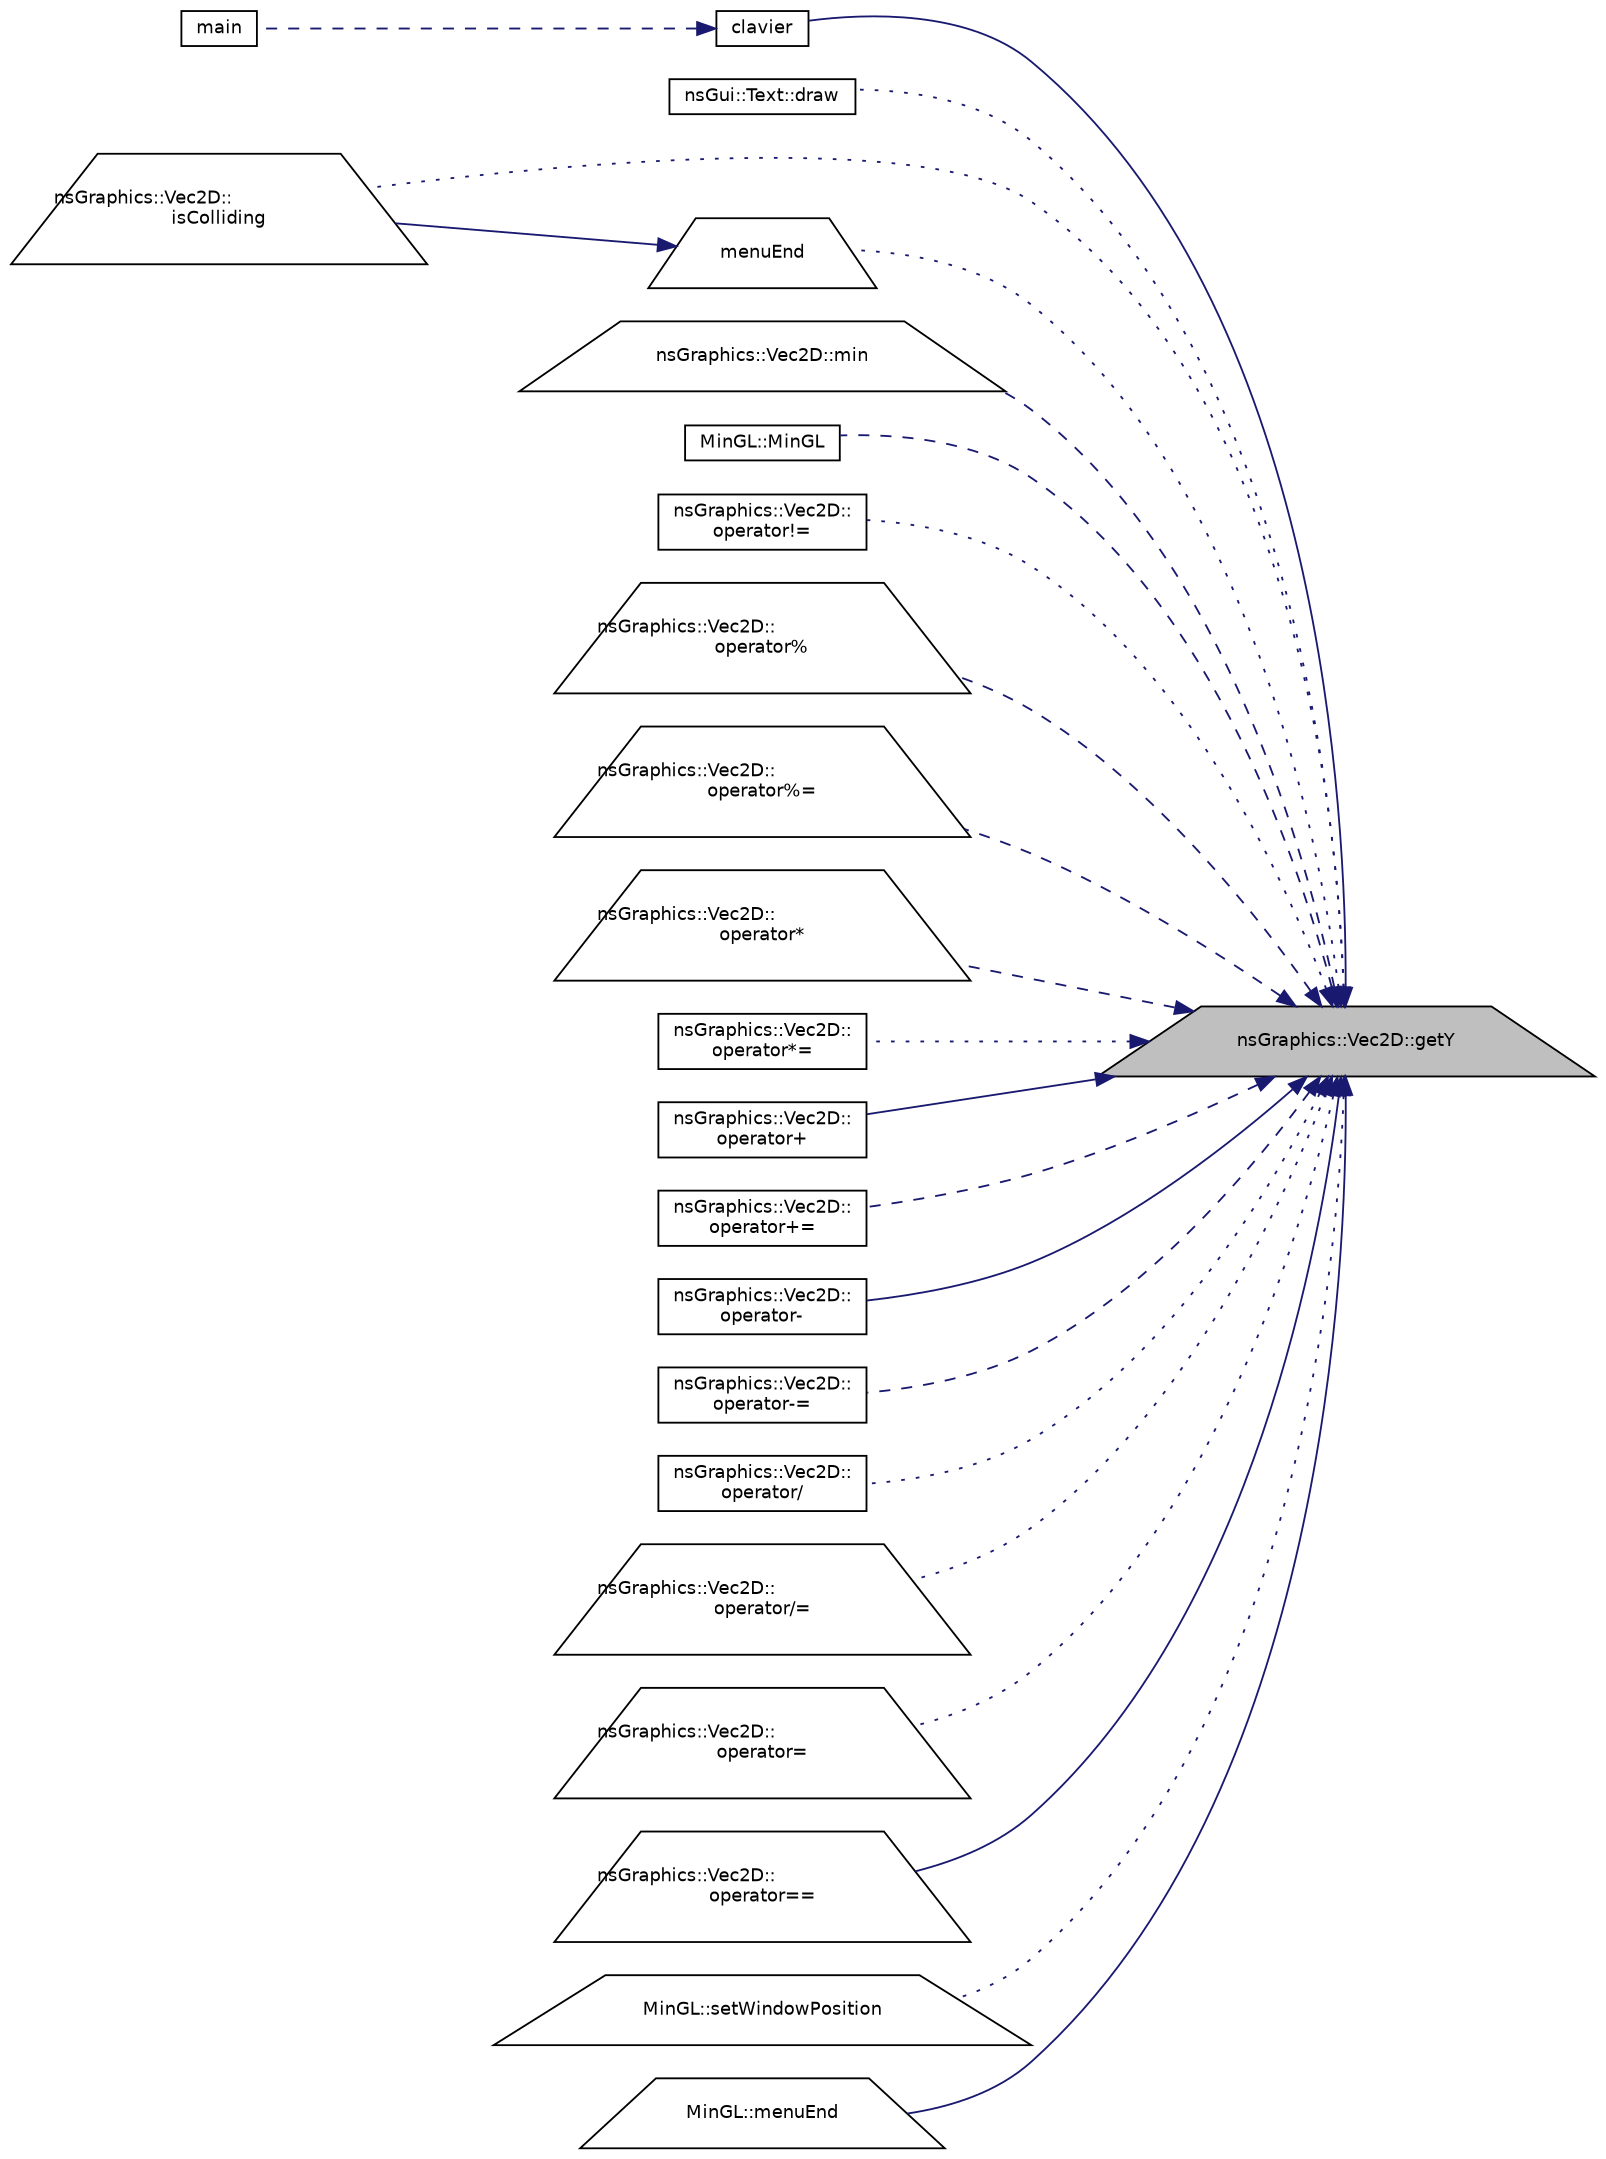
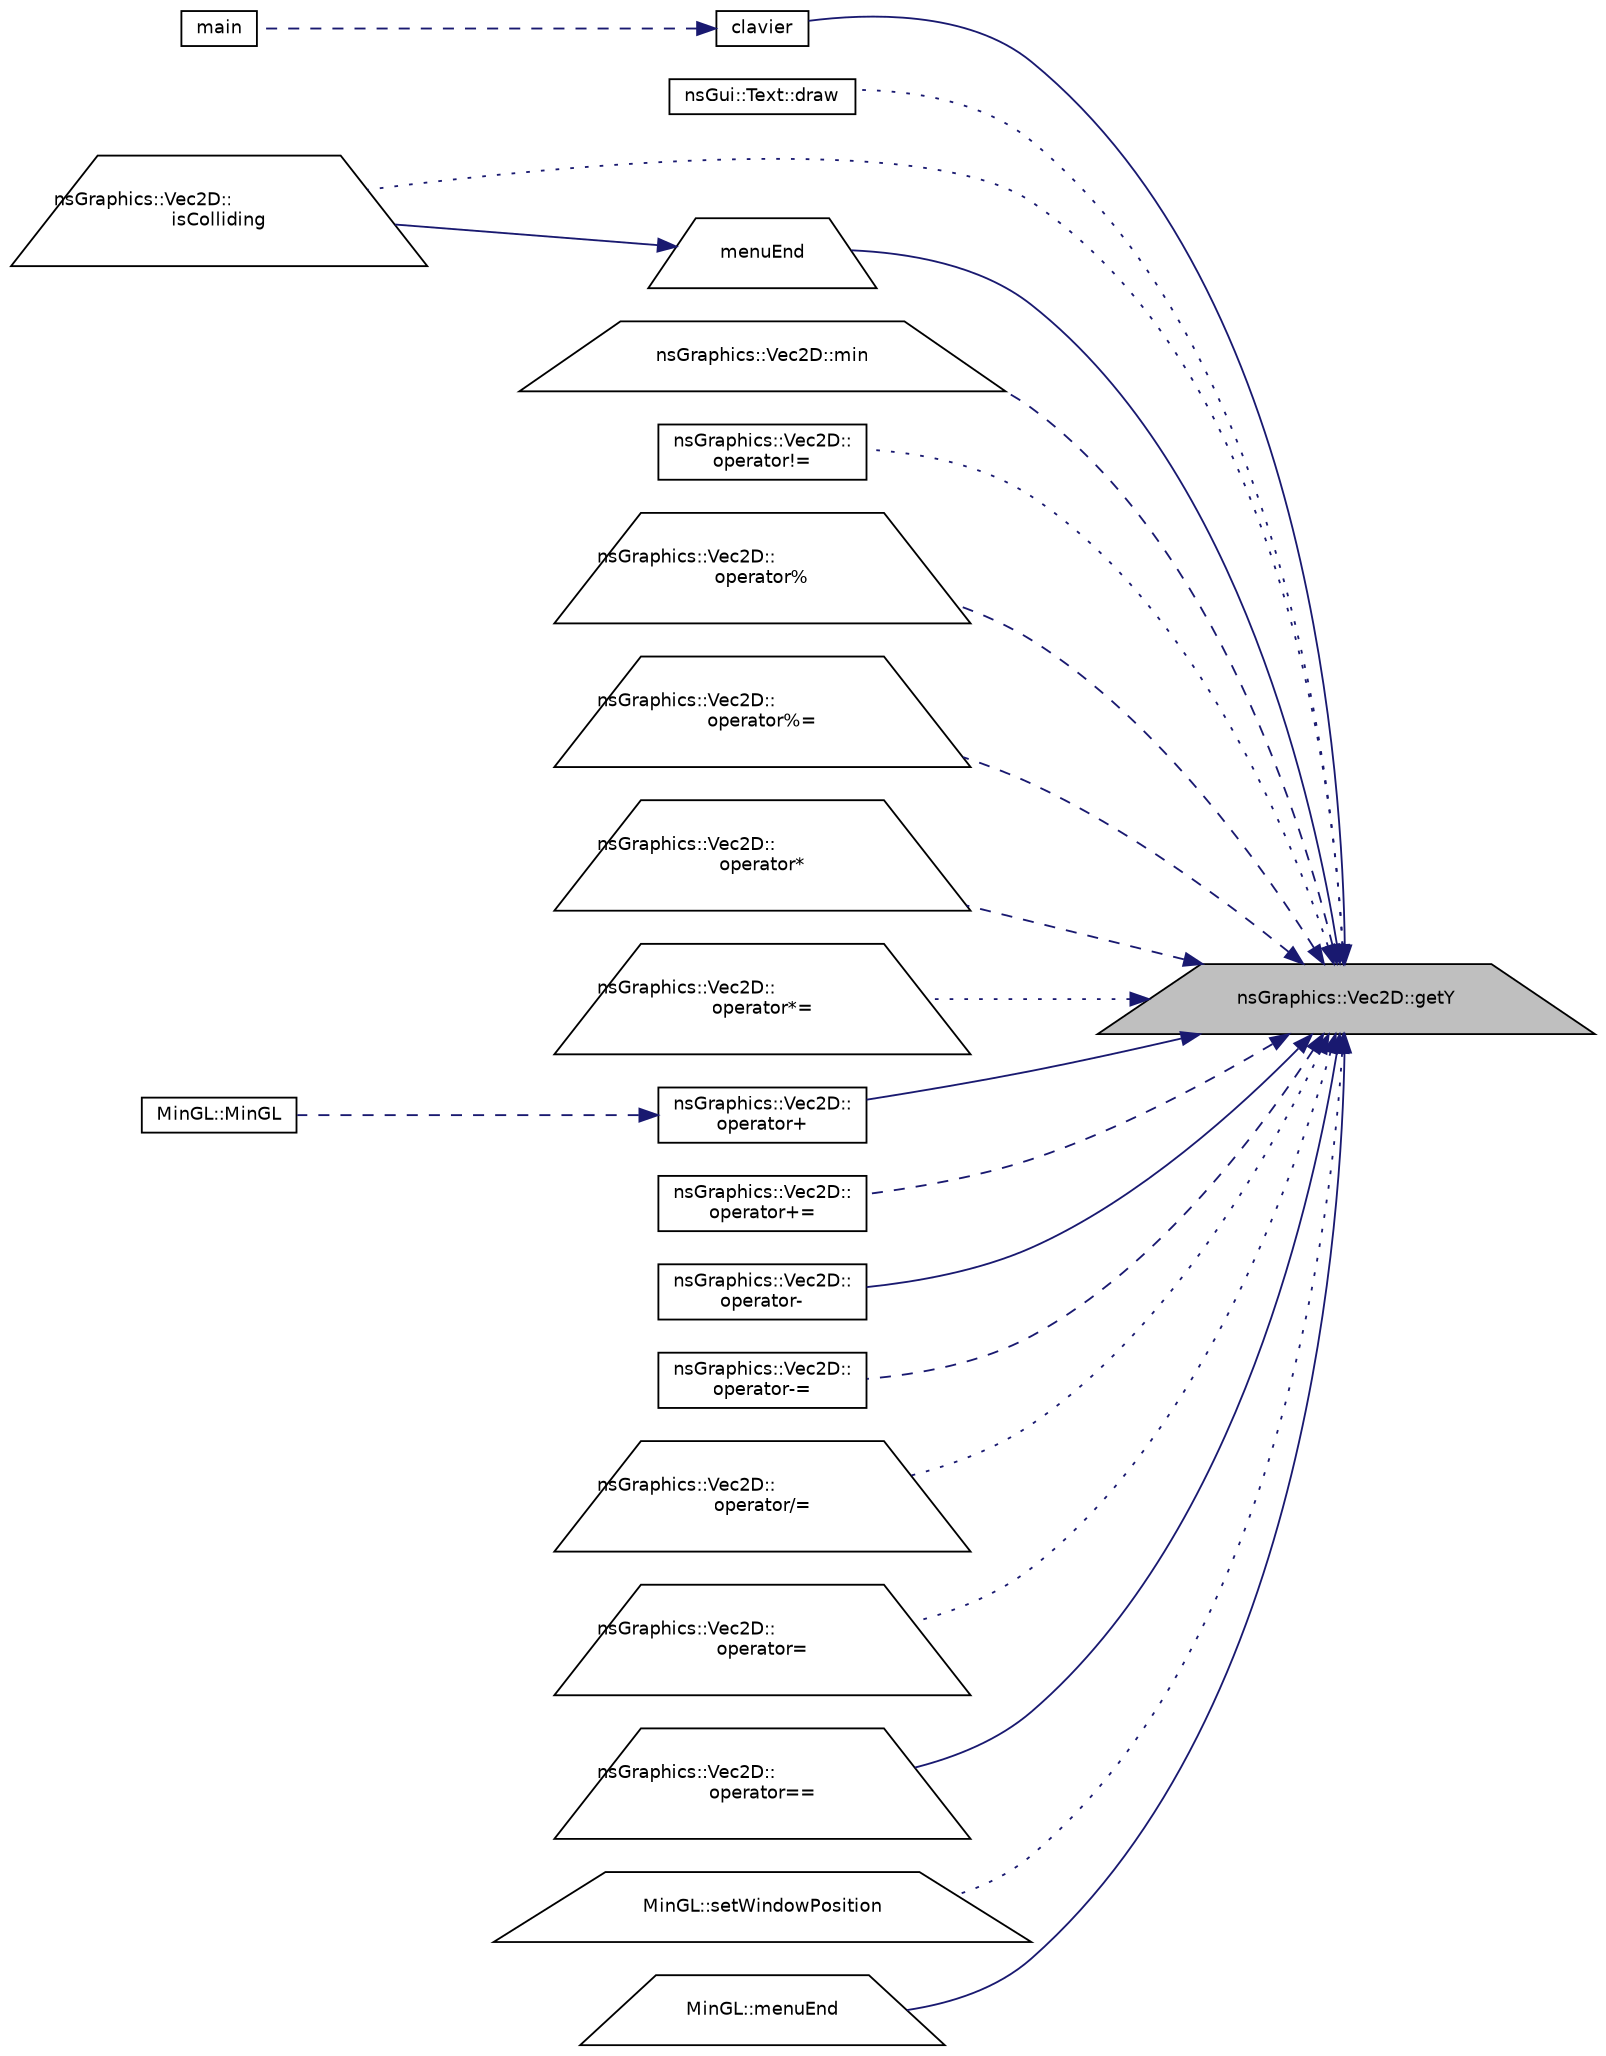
edge "menuEnd" -> "nsGraphics::Vec2D::getY": style dotted -> solid
edge "MinGL::MinGL" -> "nsGraphics::Vec2D::getY": now "MinGL::MinGL" -> "nsGraphics::Vec2D:: operator+"
node "nsGraphics::Vec2D:: operator*=": shape box -> trapezium
node "nsGraphics::Vec2D:: operator/": removed
